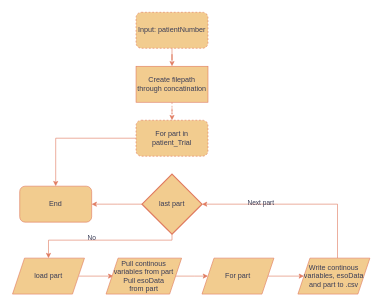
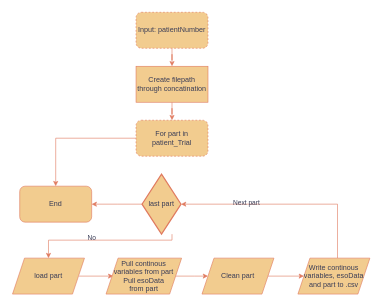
edge "Create filepath through concatination" -> "For part in patient_Trial": style dashed -> solid
node "last part": size 60x60 -> 39x60
node "For part": label "For part" -> "Clean part"
